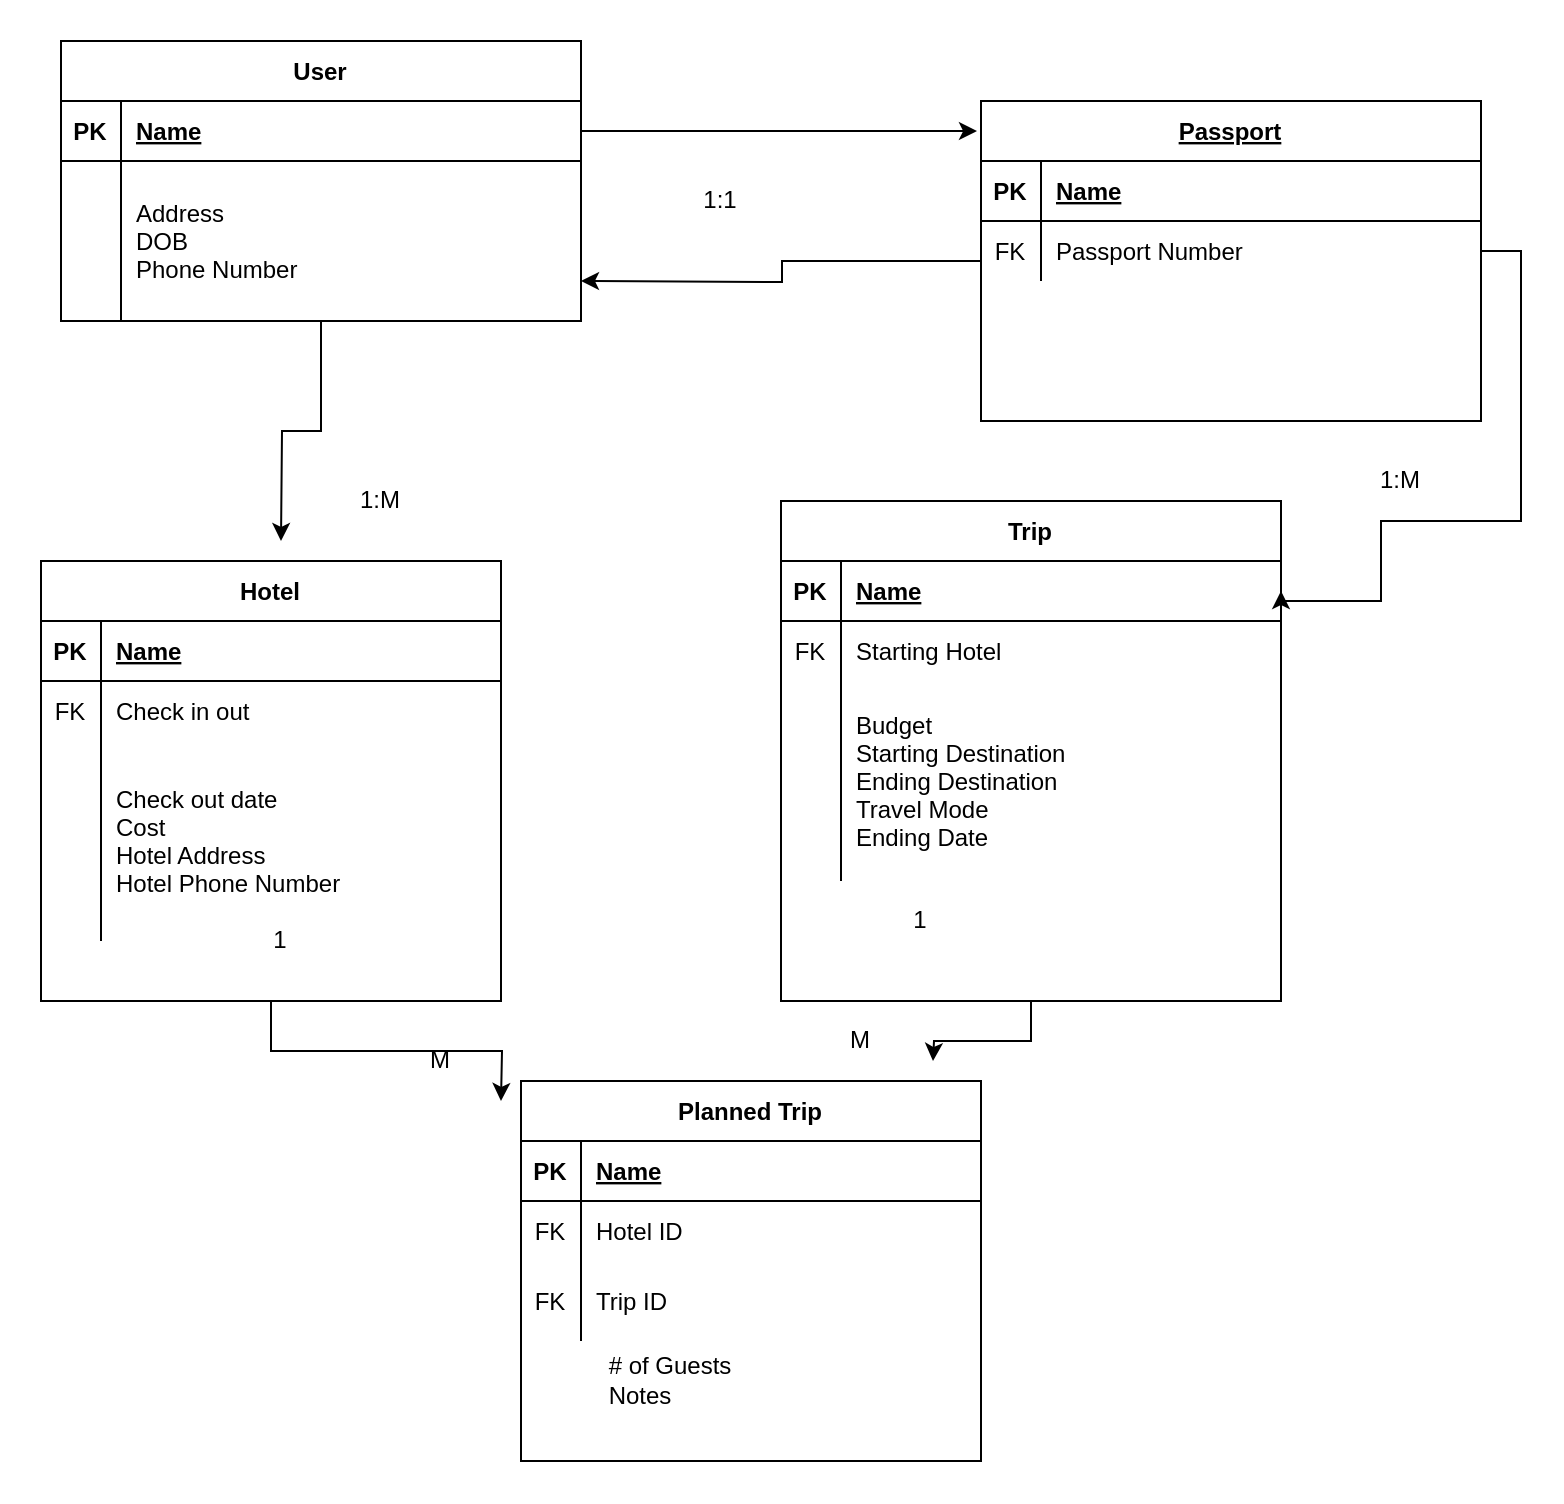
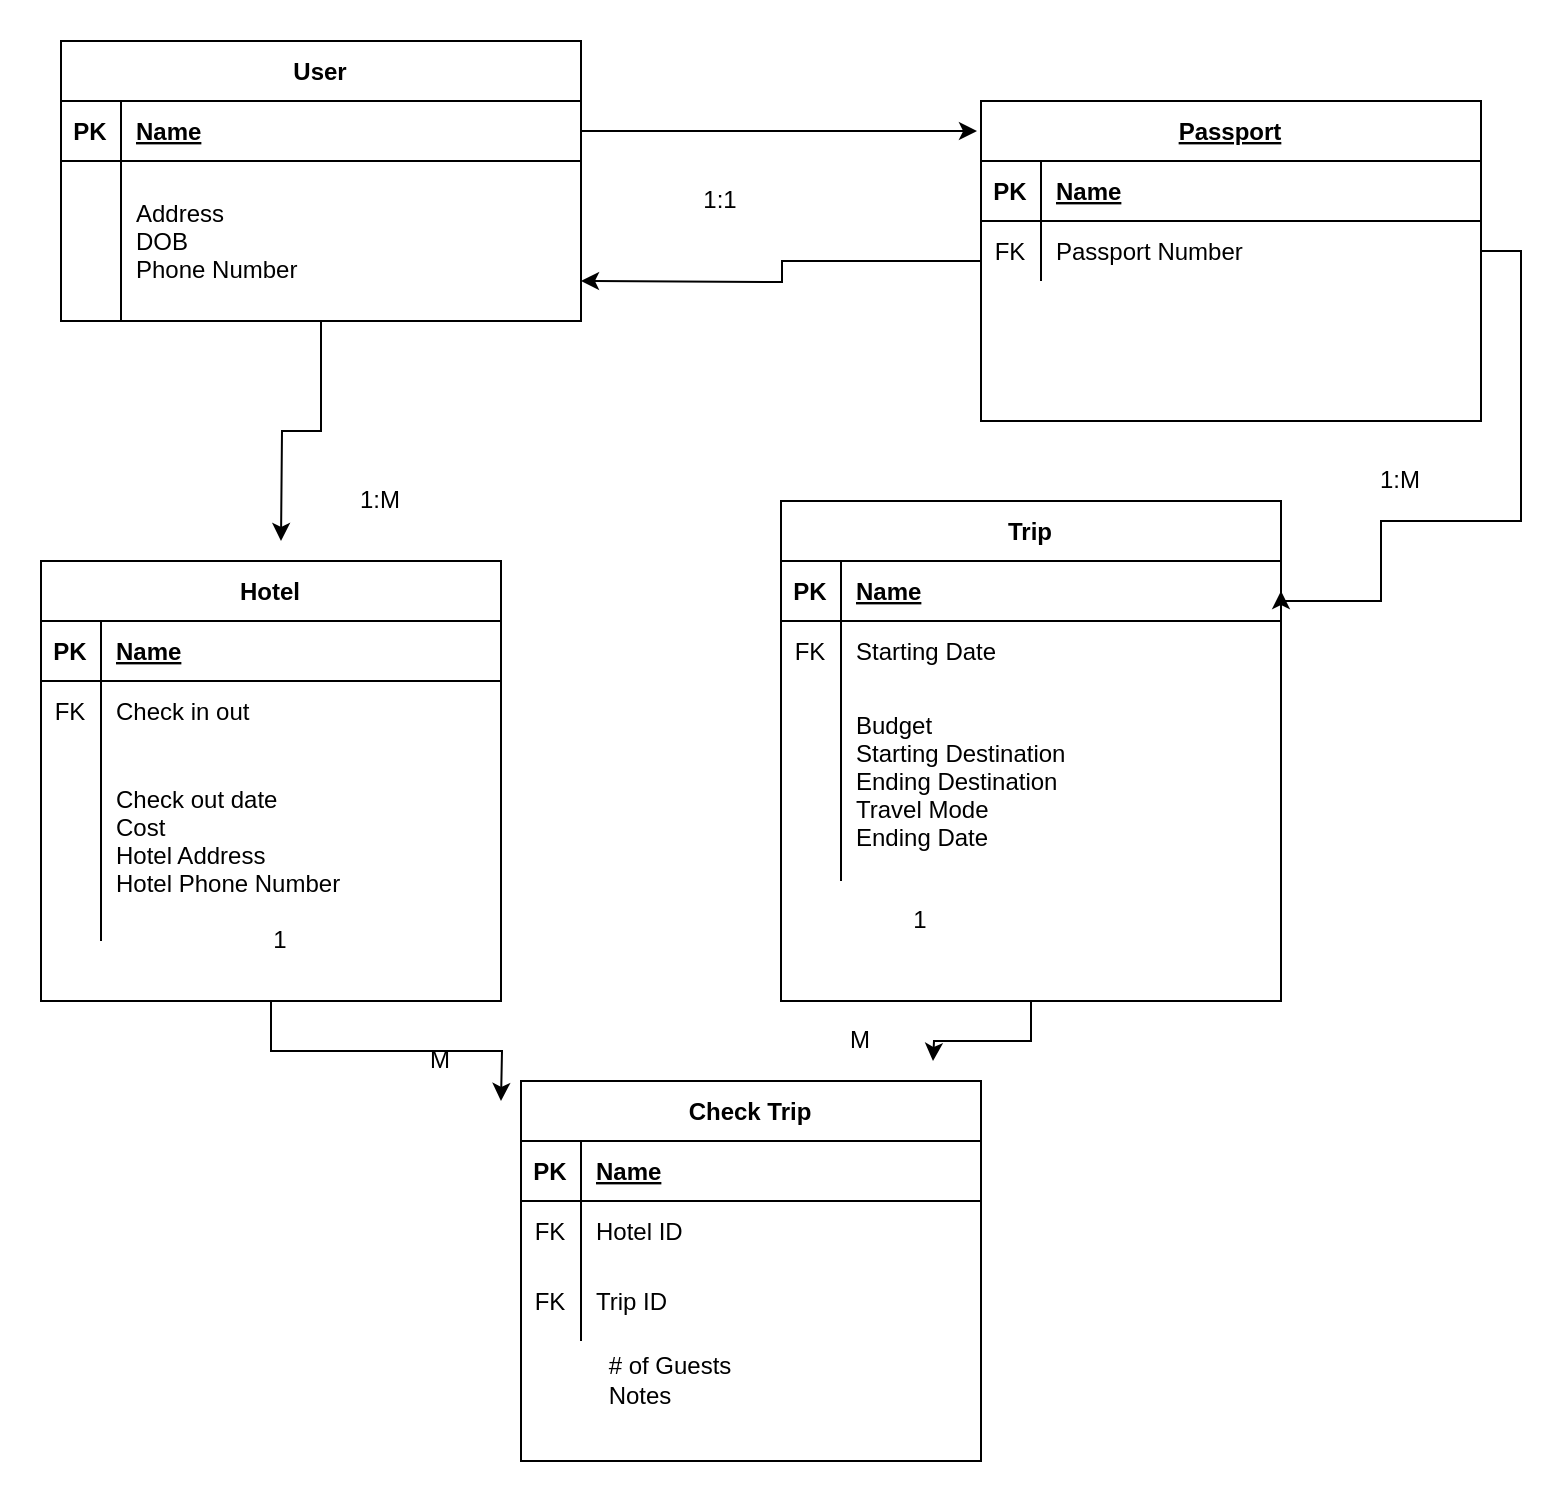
node "Starting Hotel": label "Starting Hotel" -> "Starting Date"
node "Planned Trip": label "Planned Trip" -> "Check Trip"
